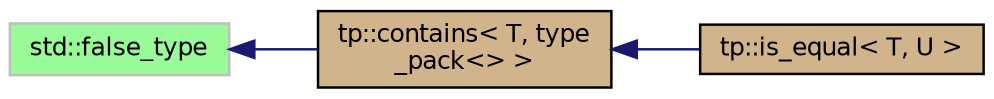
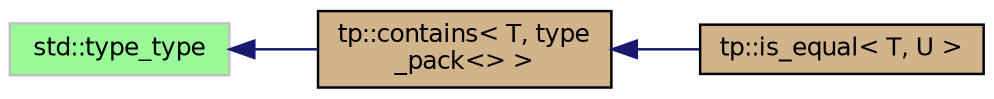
node "std::false_type": label "std::false_type" -> "std::type_type"
